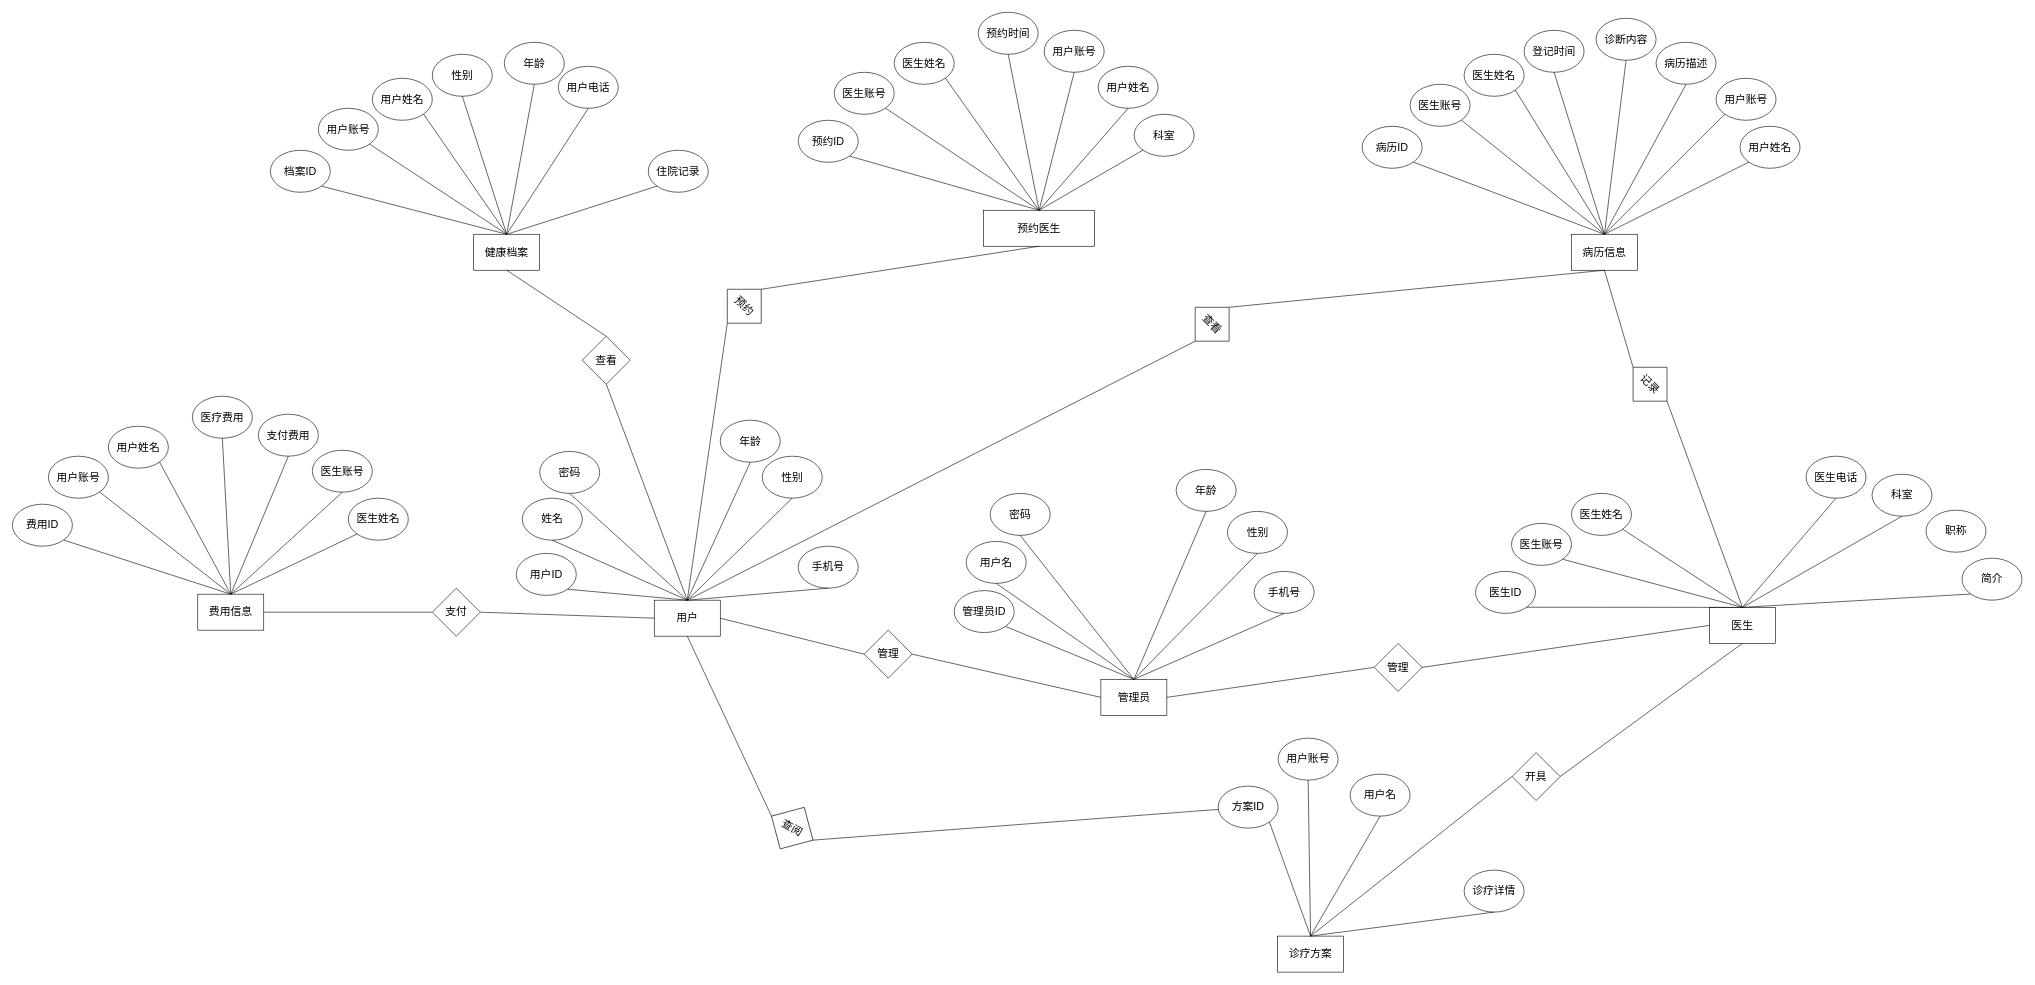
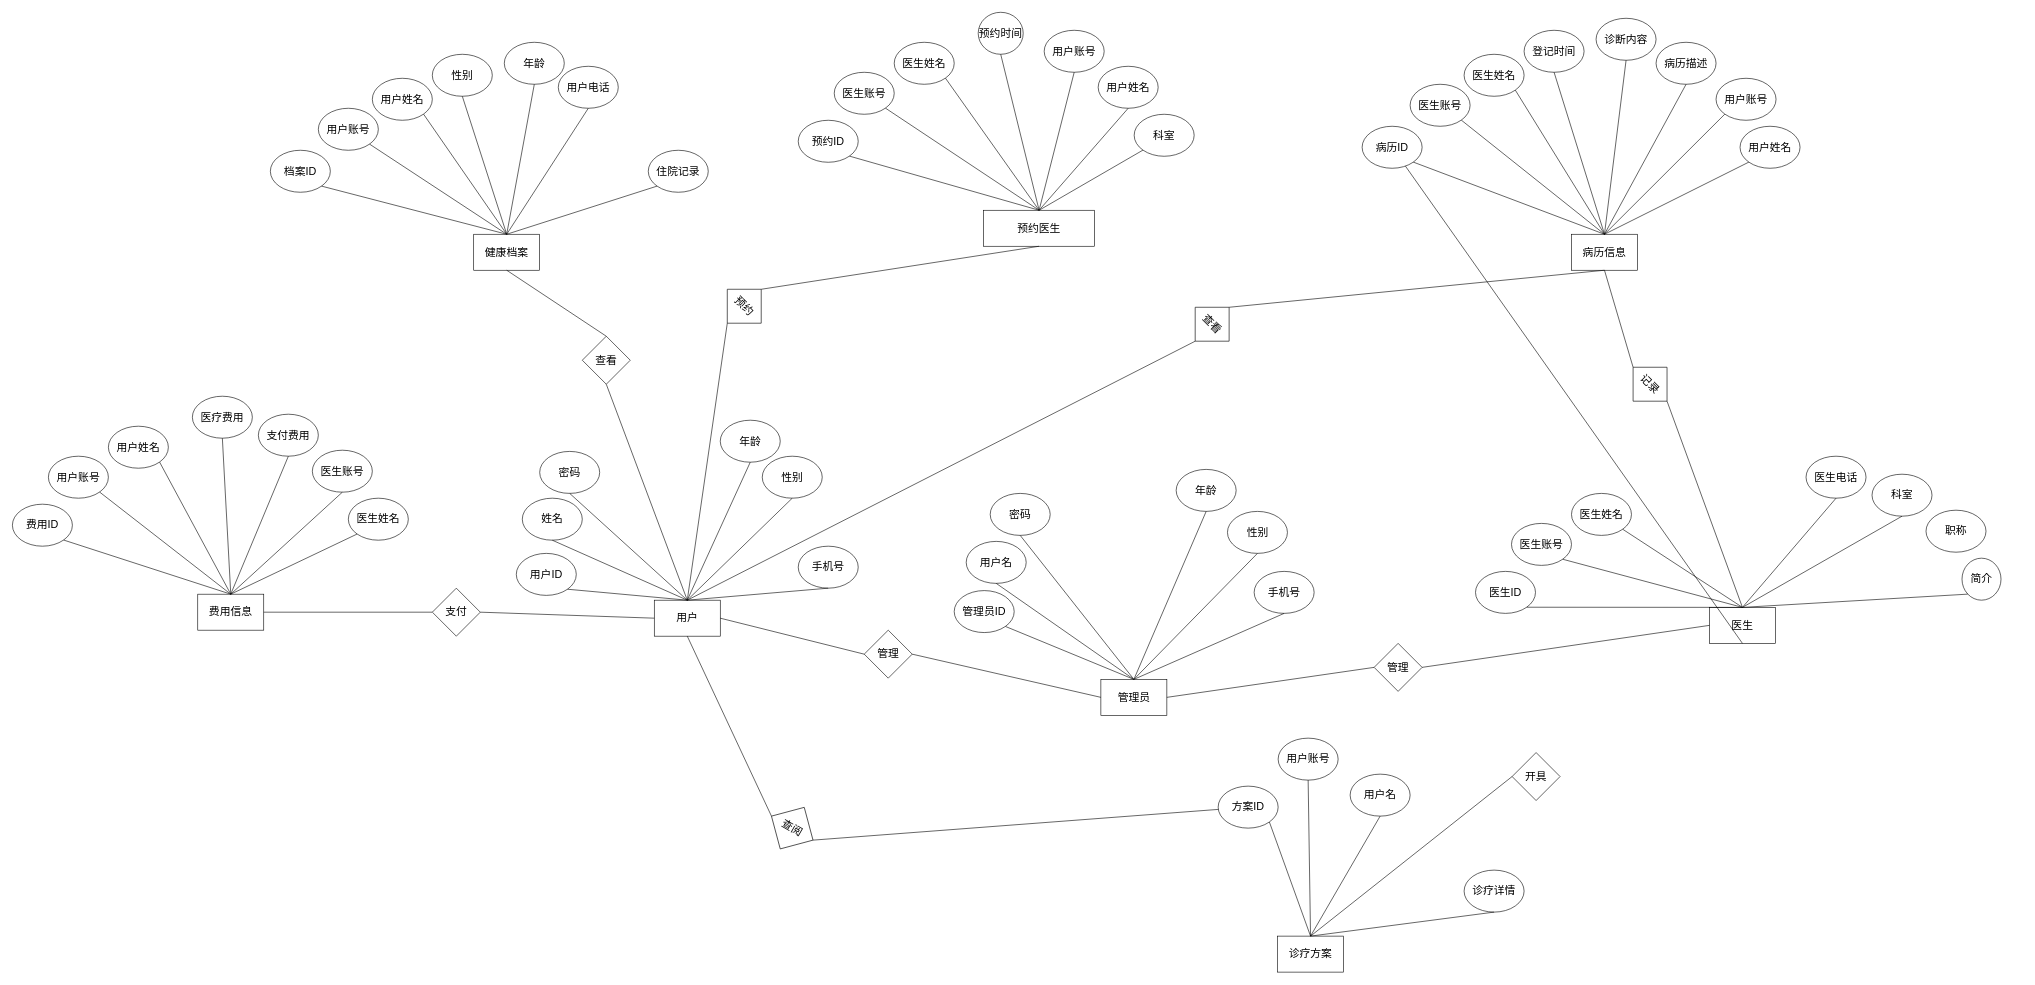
node "预约时间": size 60x42 -> 45x42
node "简介": size 60x42 -> 39x42
edge "医生" -- "开具": now "医生" -- "病历ID"
